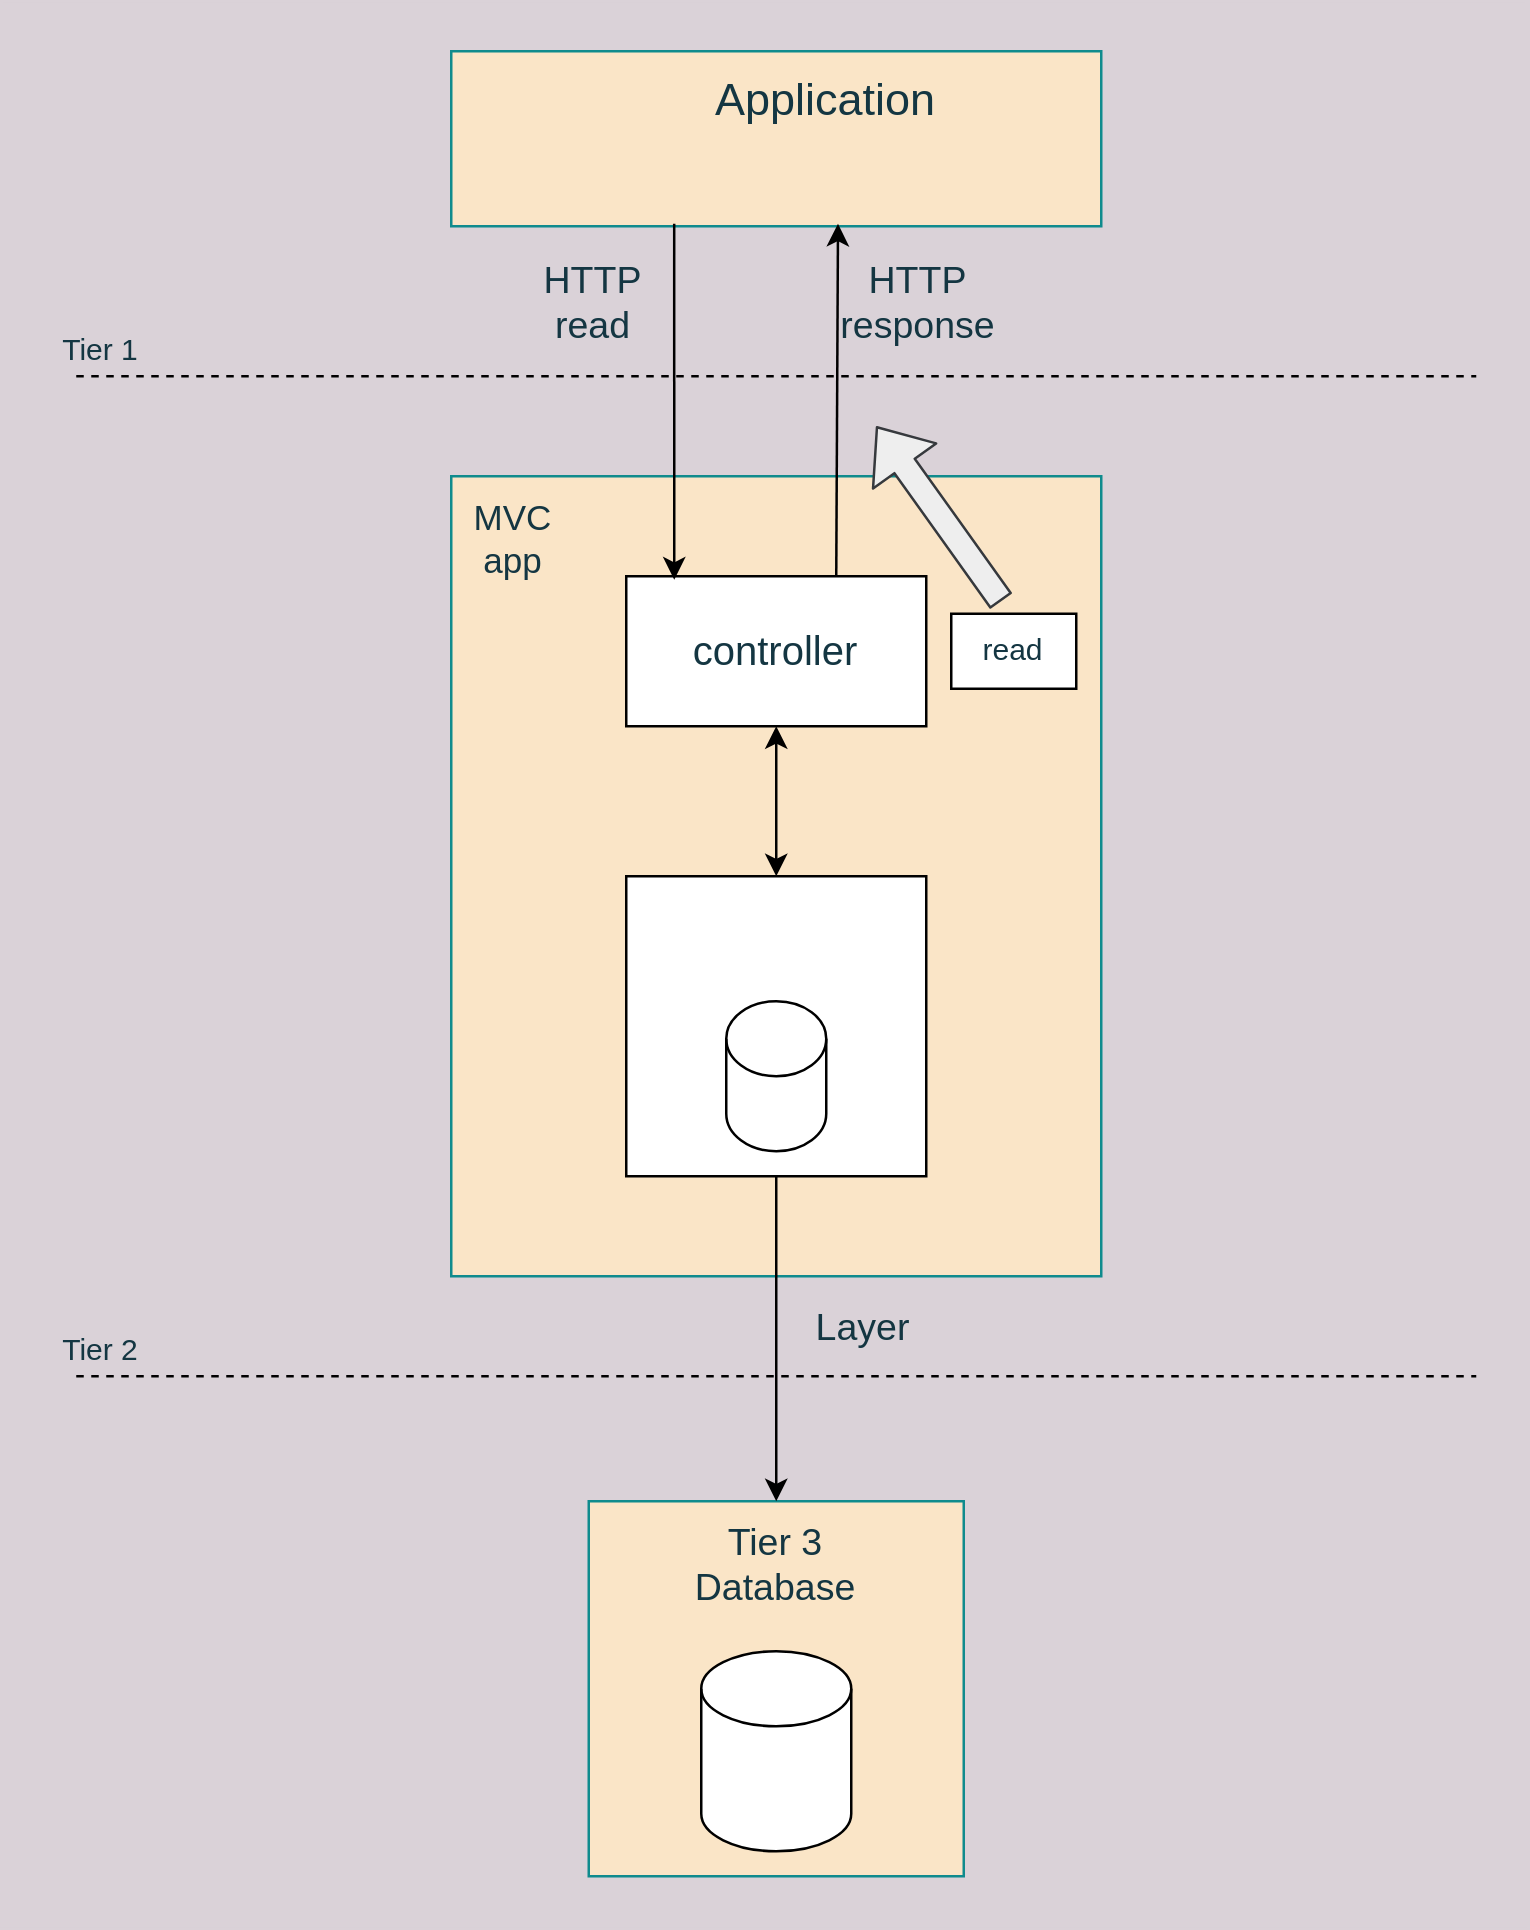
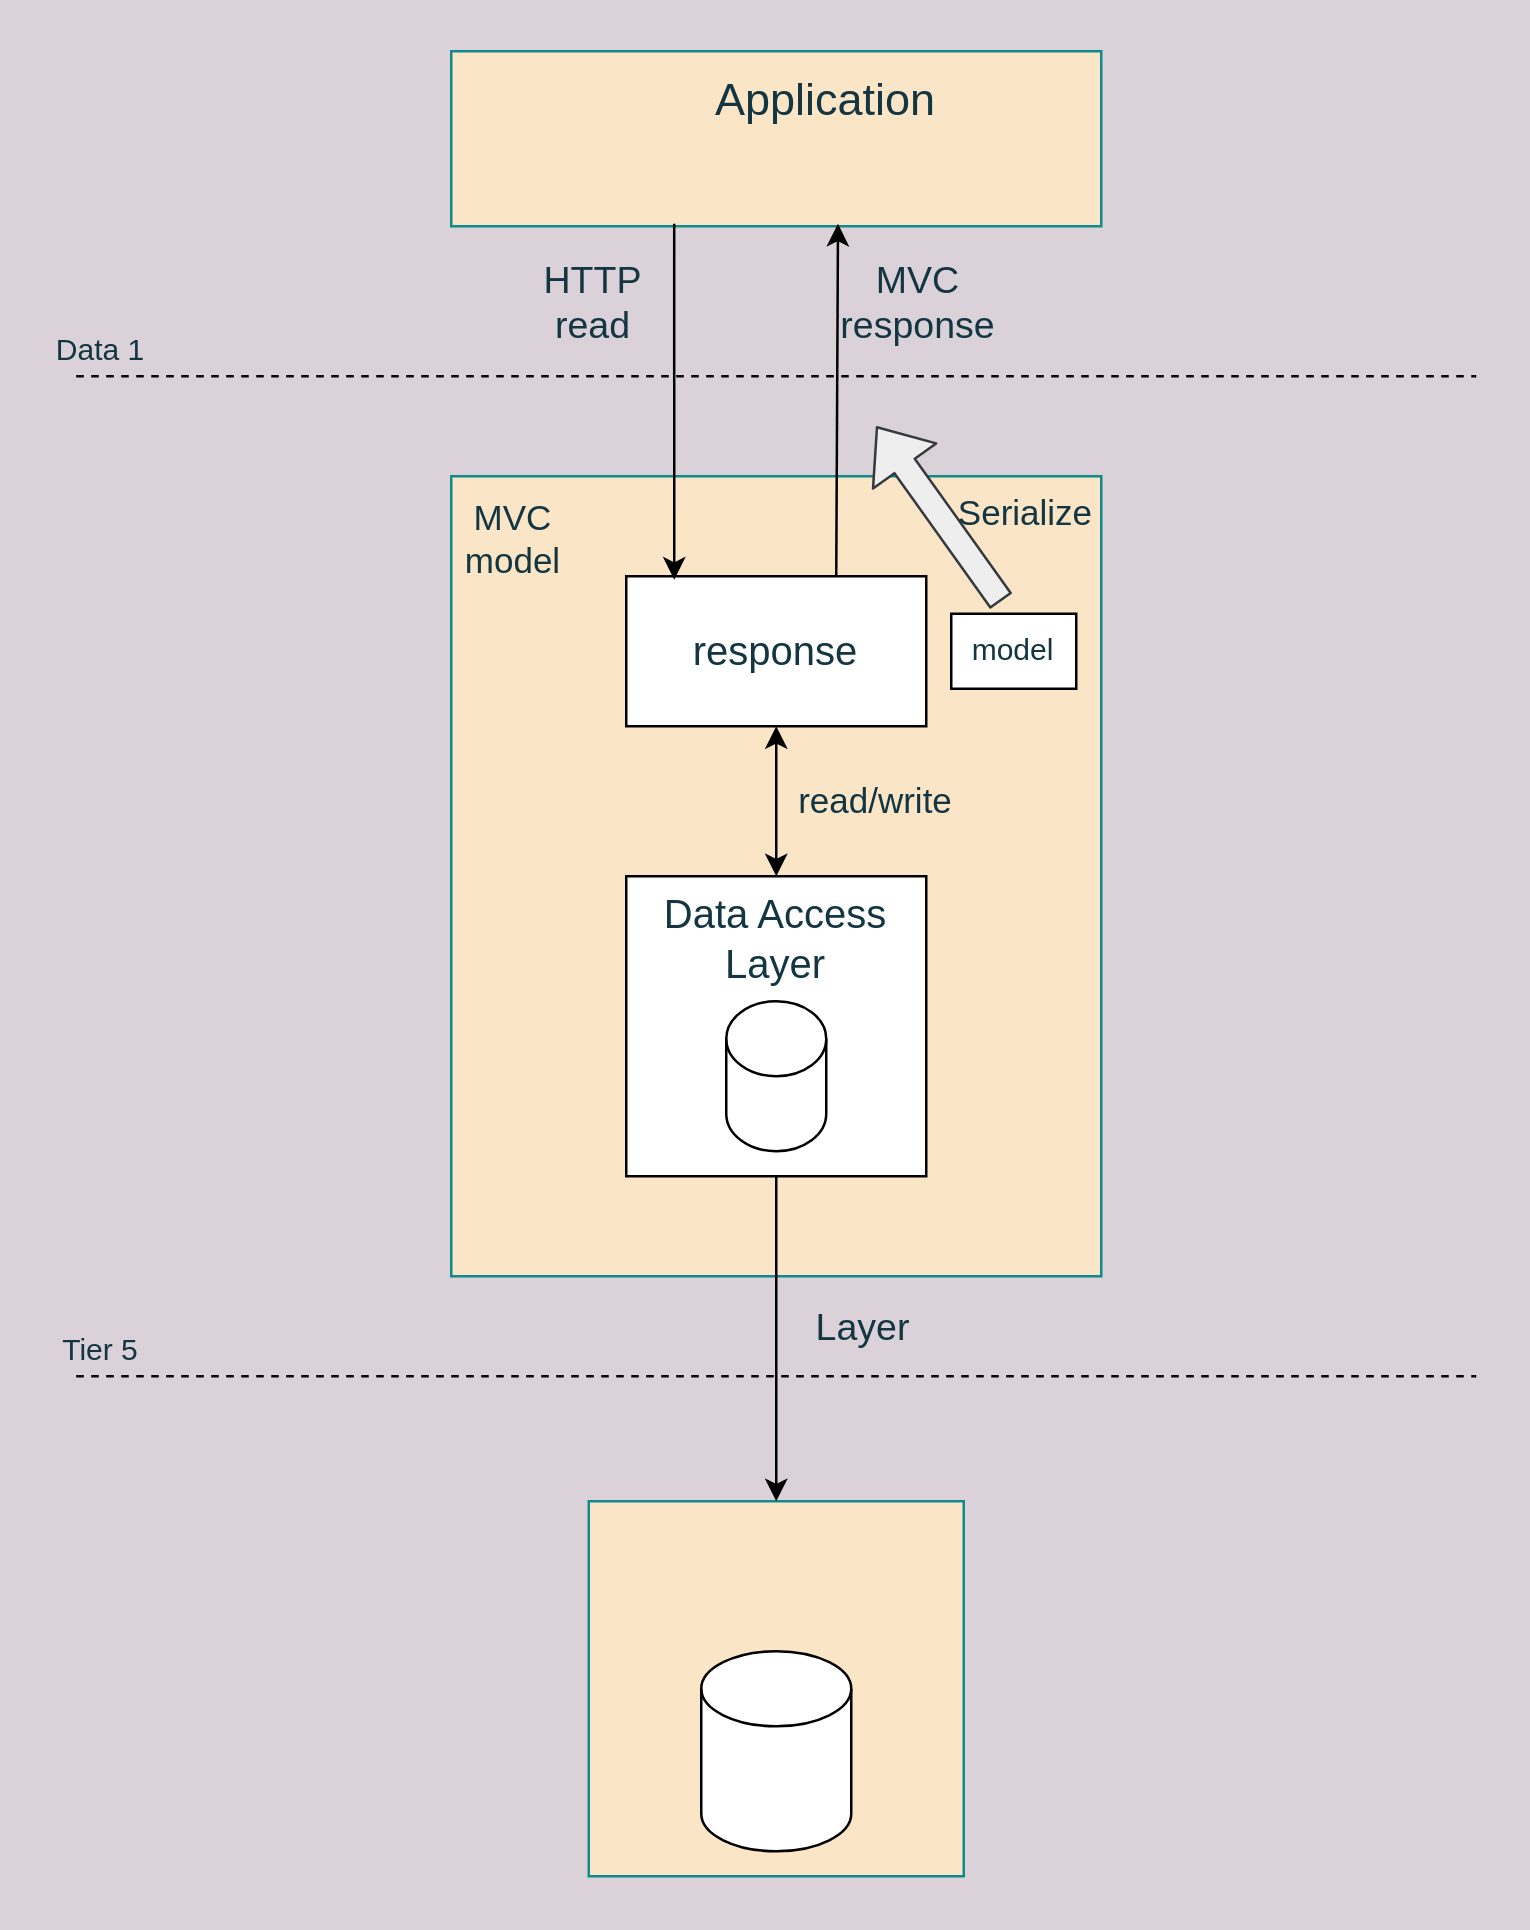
node "HTTP response": label "HTTP response" -> "MVC response"
node "Tier 1": label "Tier 1" -> "Data 1"
node "Serialize": added
node "MVC app": label "MVC app" -> "MVC model"
node "controller": label "controller" -> "response"
node "read": label "read" -> "model"
node "read/write": added
node "Data Access Layer": added
node "Tier 2": label "Tier 2" -> "Tier 5"
node "Tier 3 Database": removed
